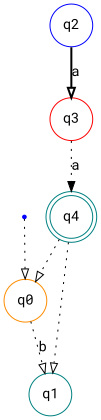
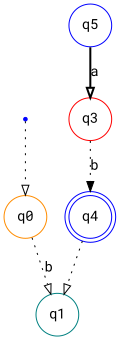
node "q2": label "q2" -> "q5"
edge "q3" -> "q4": label "a" -> "b"
node "q4": color teal -> blue
edge "q4" -> "q0": removed
